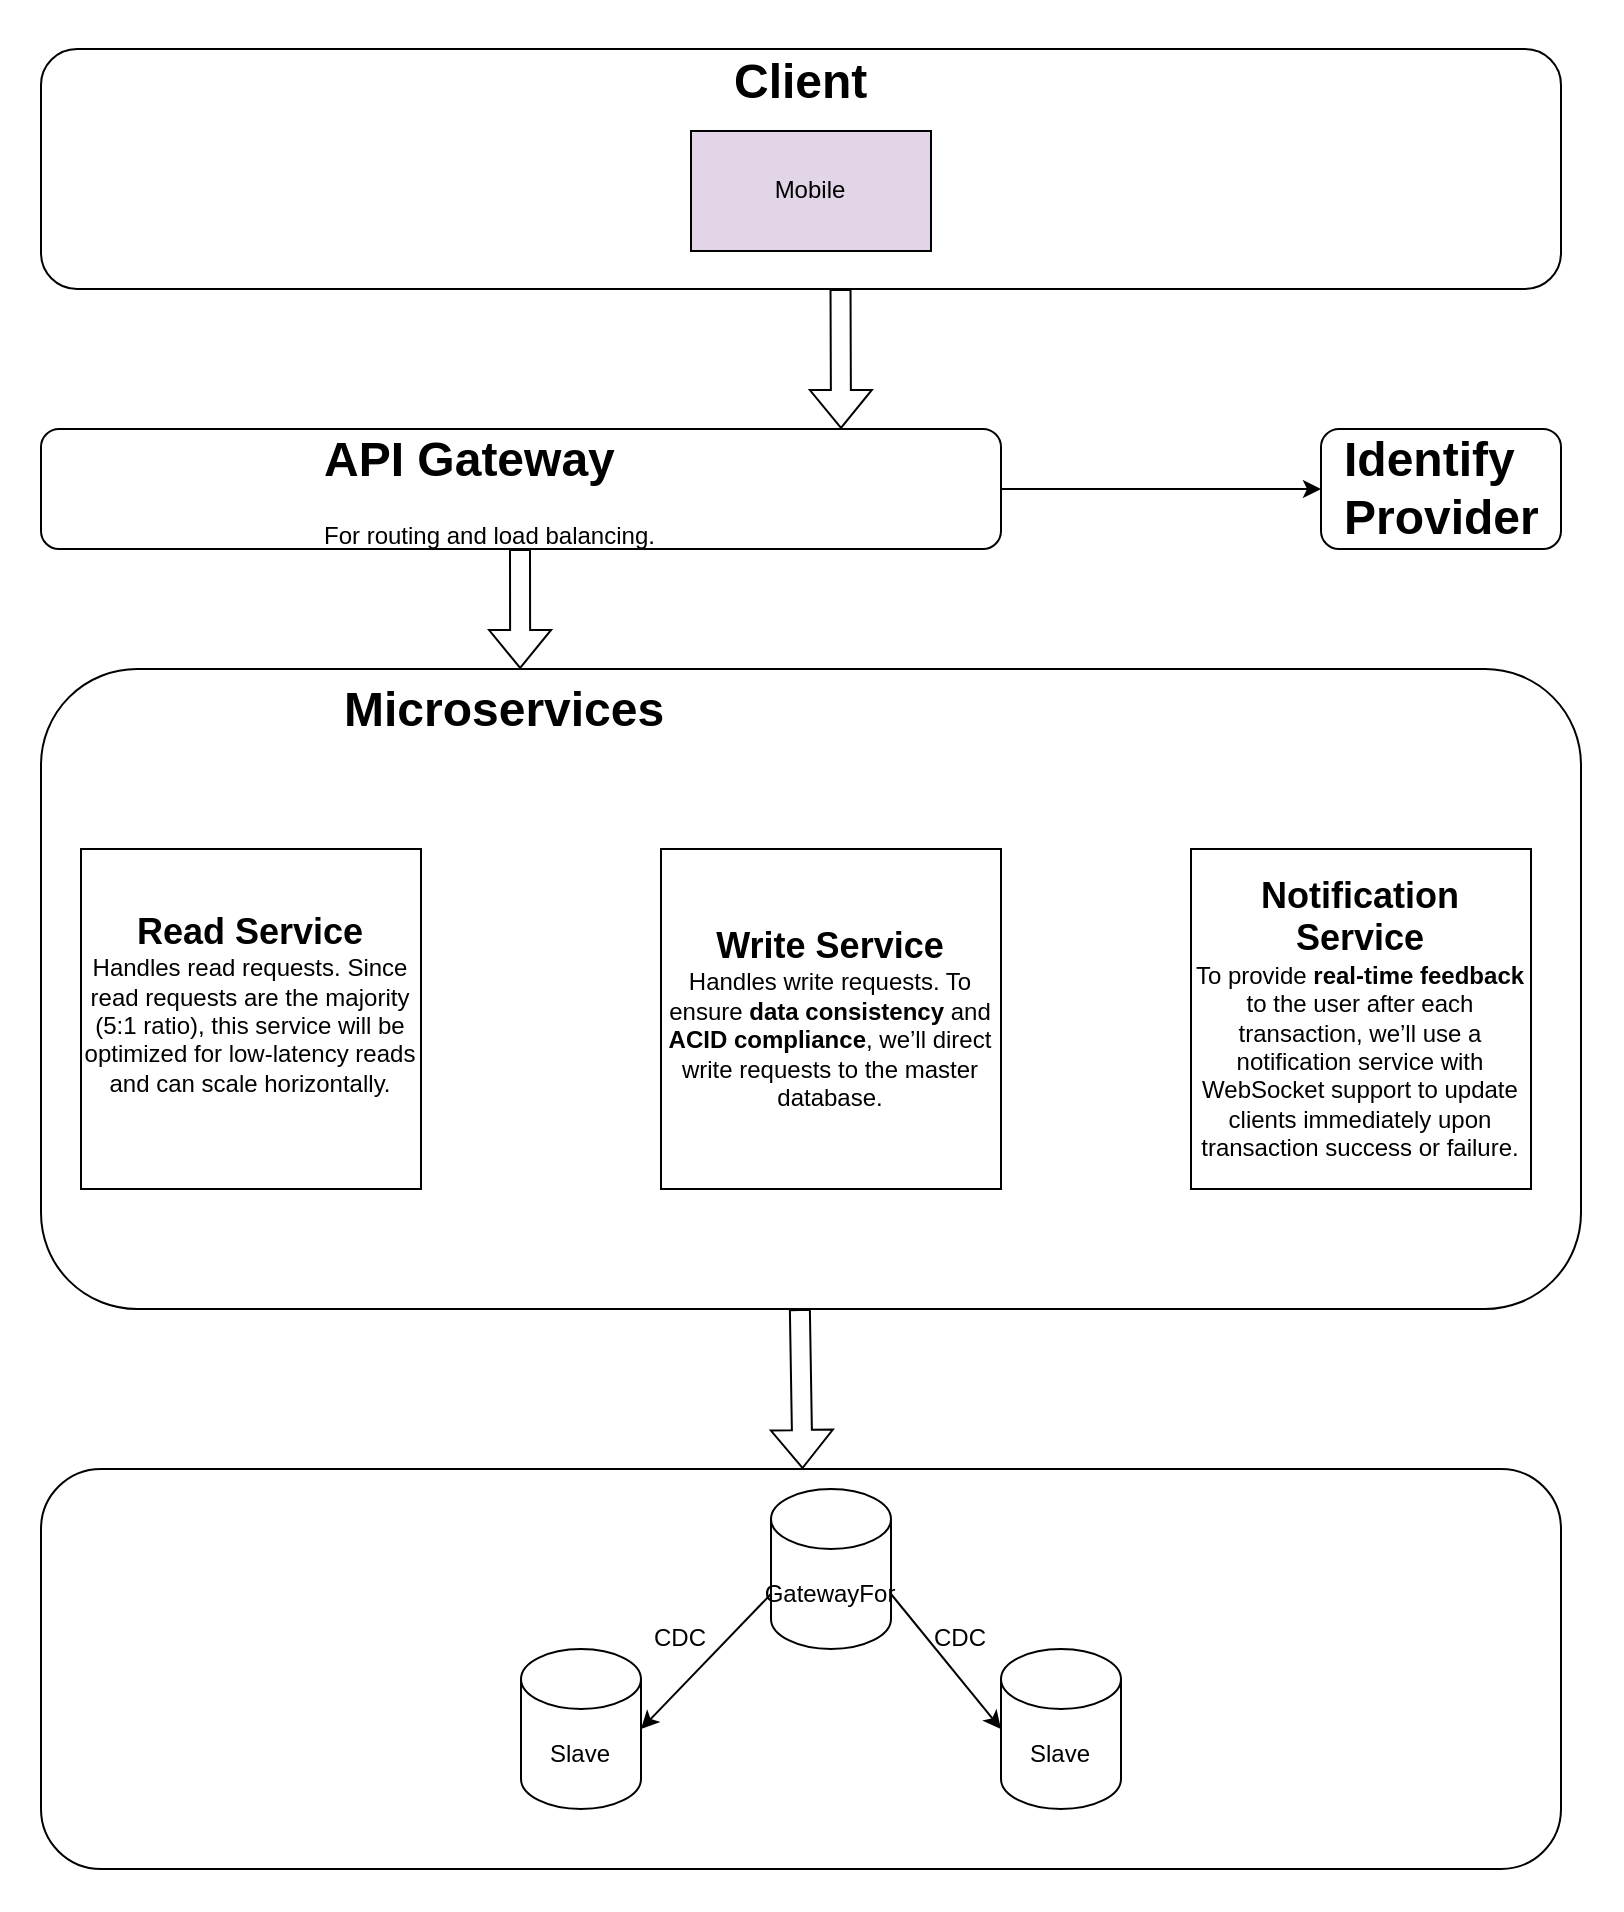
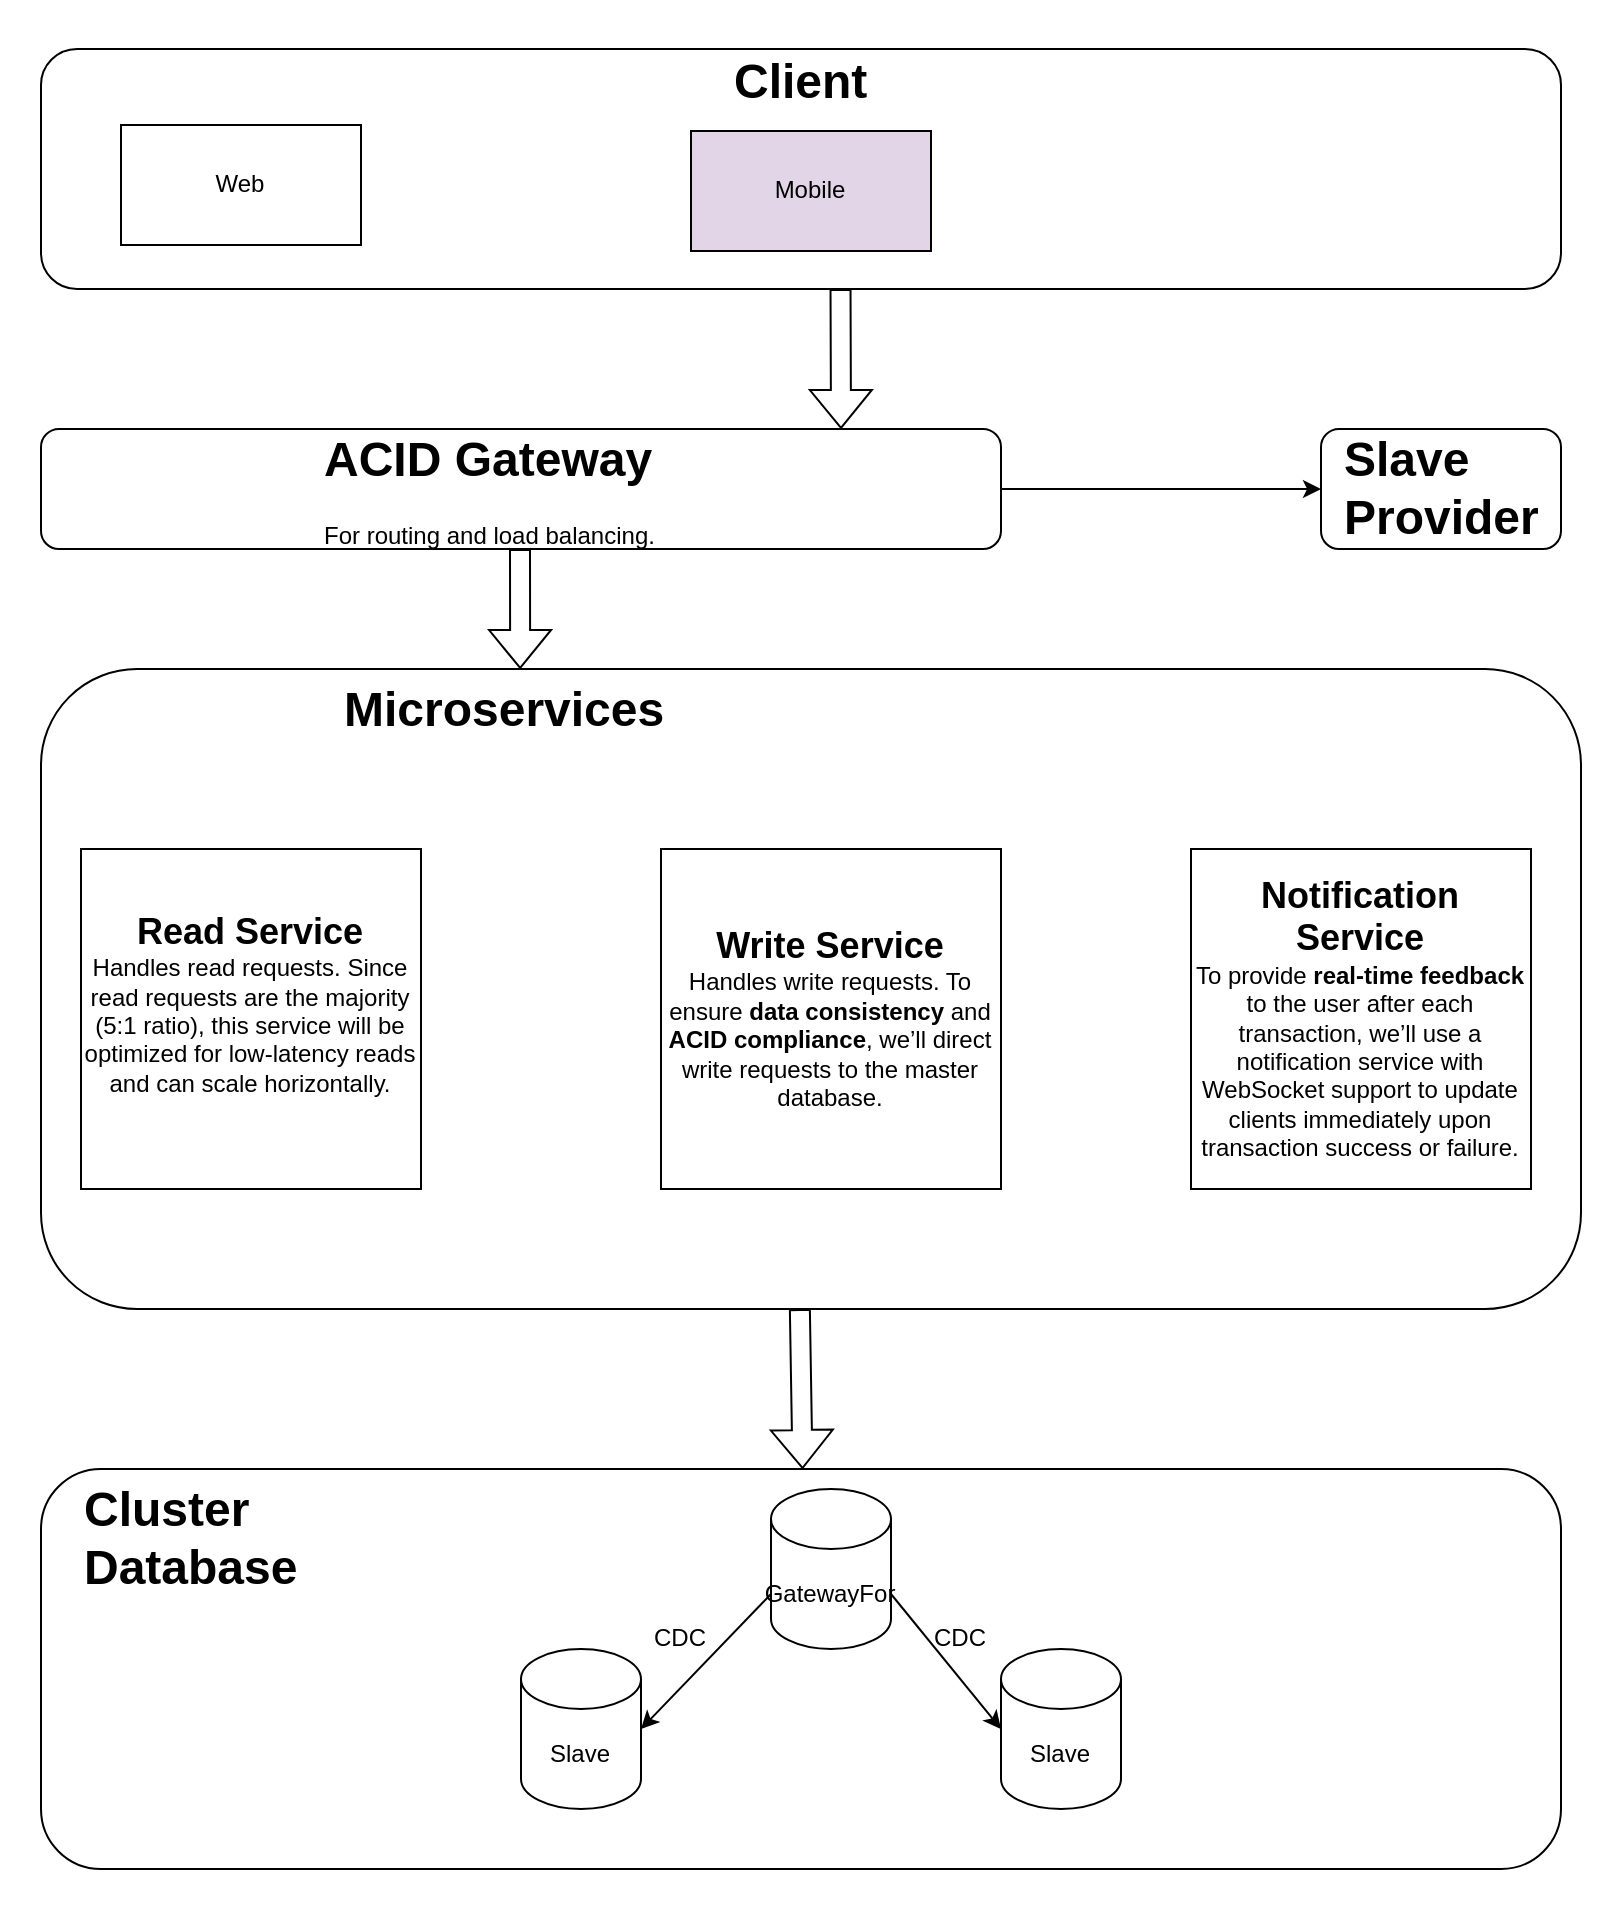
node "Web": added
node "Identify Provider": label "Identify Provider" -> "Slave Provider"
node "API GatewayFor routing and load balancing.": label "API GatewayFor routing and load balancing." -> "ACID GatewayFor routing and load balancing."
node "Cluster Database.": added
